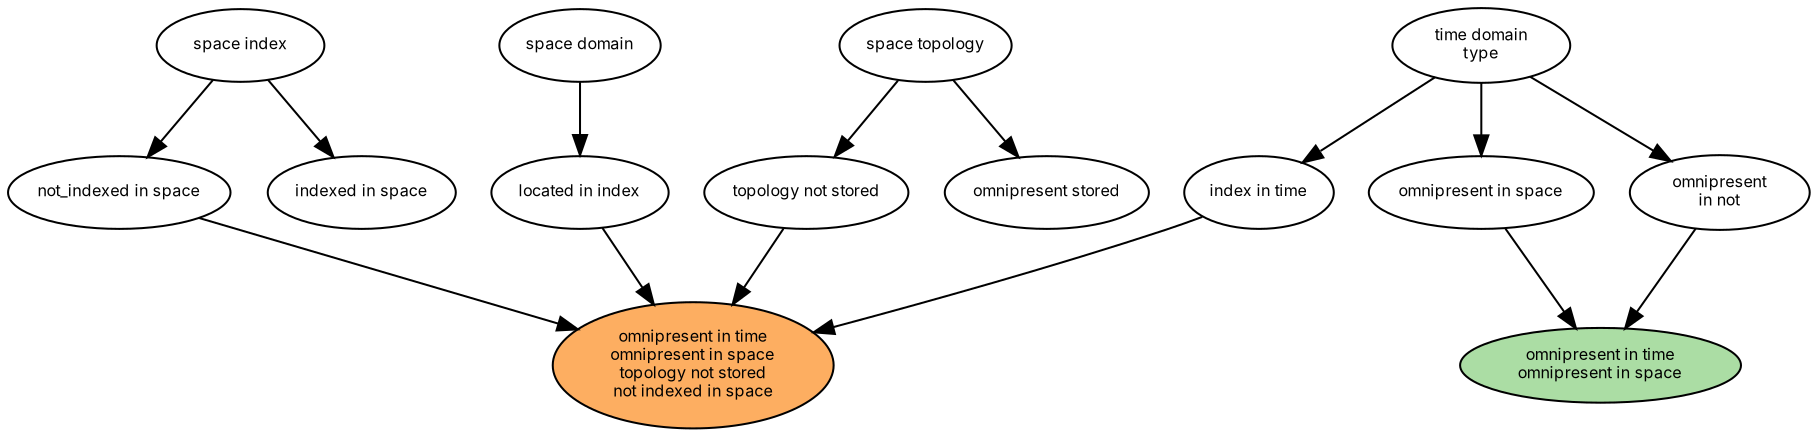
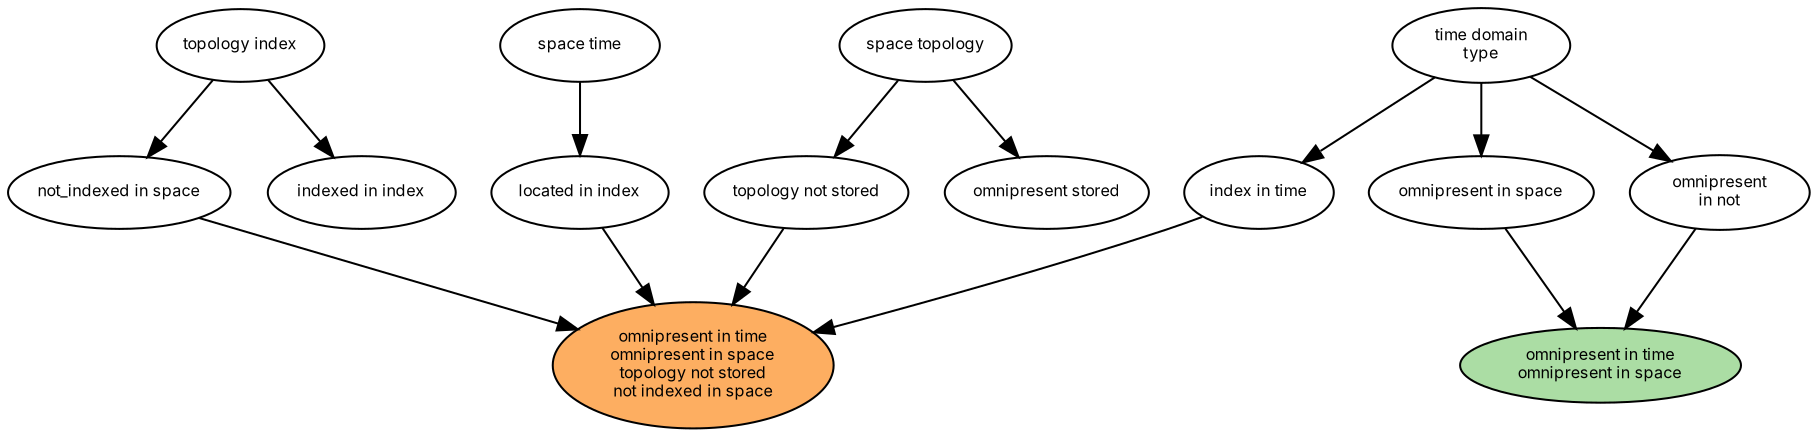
node "space index": label "space index" -> "topology index"
node "space domain": label "space domain" -> "space time"
node "indexed in space": label "indexed in space" -> "indexed in index"
